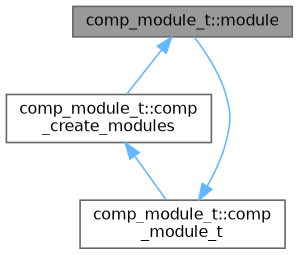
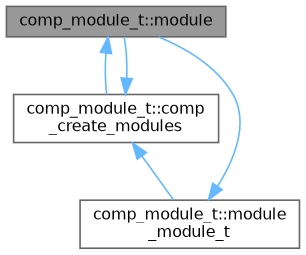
edge "comp_module_t::module" -> "comp_module_t::comp _create_modules": added
node "comp_module_t::comp _module_t": label "comp_module_t::comp _module_t" -> "comp_module_t::module _module_t"
